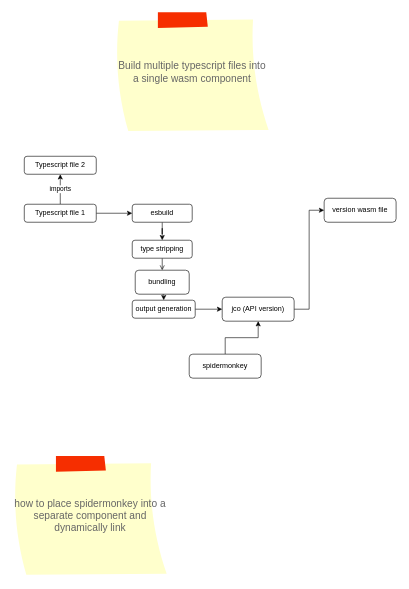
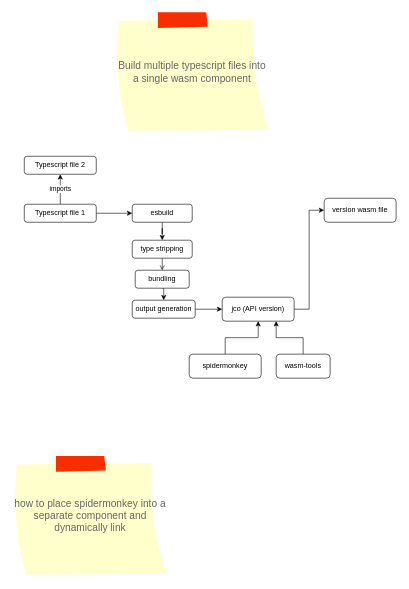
node "bundling": size 54x24 -> 54x18
edge "wasm-tools" -> "jco (API version)": added
node "wasm-tools": added
